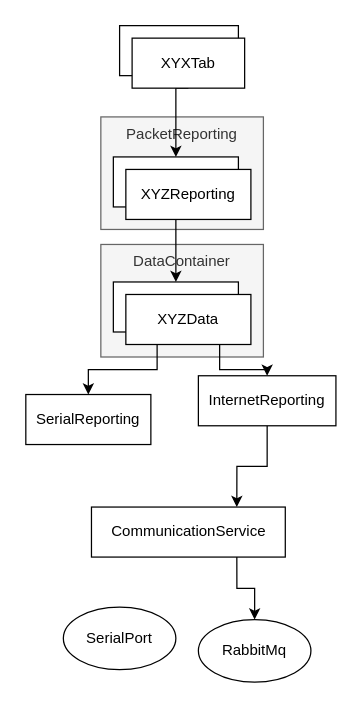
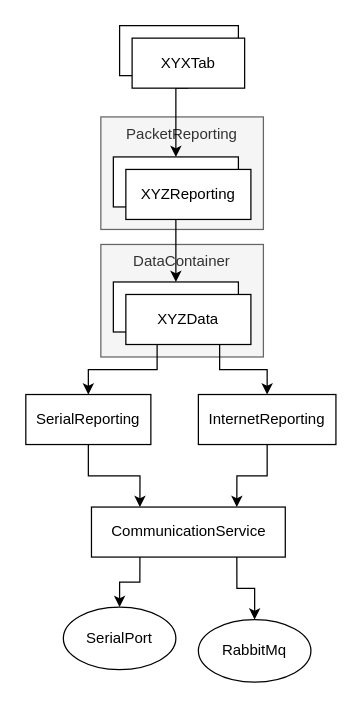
node "InternetReporting": moved (267, 401) -> (267, 419)
edge "SerialReporting" -> "CommunicationService": added
edge "CommunicationService" -> "SerialPort": added
